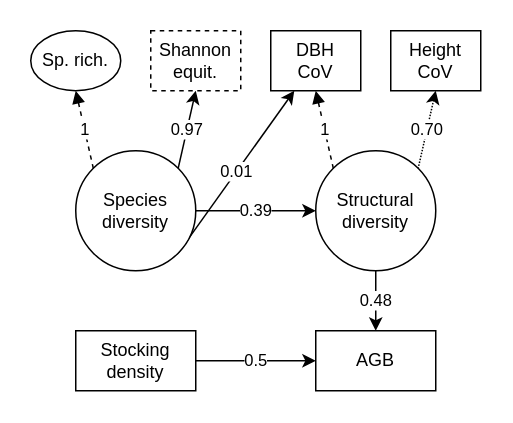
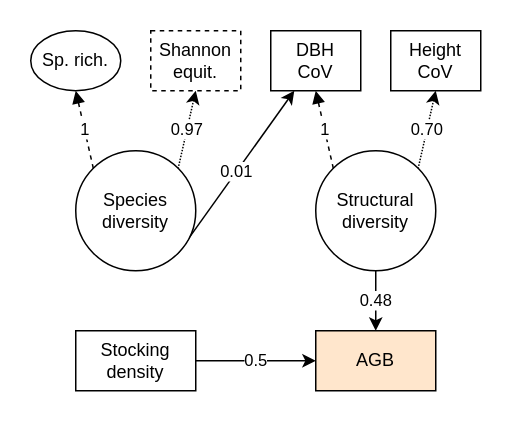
edge "Species diversity" -> "Shannon equit.": style solid -> dashed
edge "Species diversity" -> "Structural diversity": removed, label "0.39"
node "AGB": fillcolor #ffffff -> #ffe6cc
